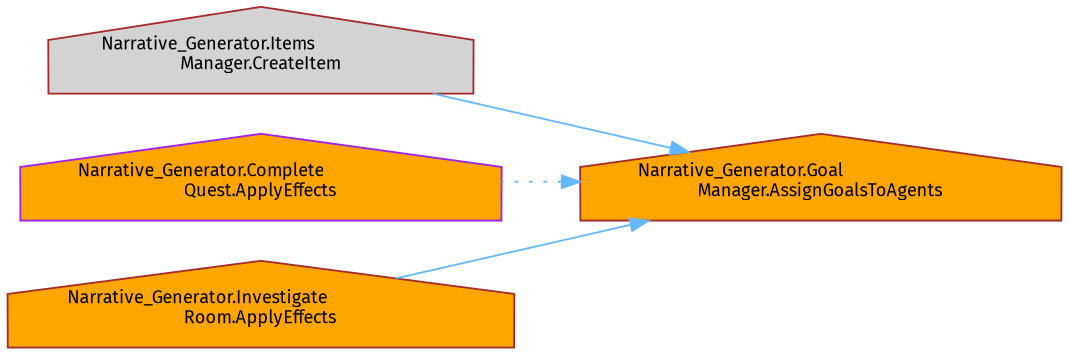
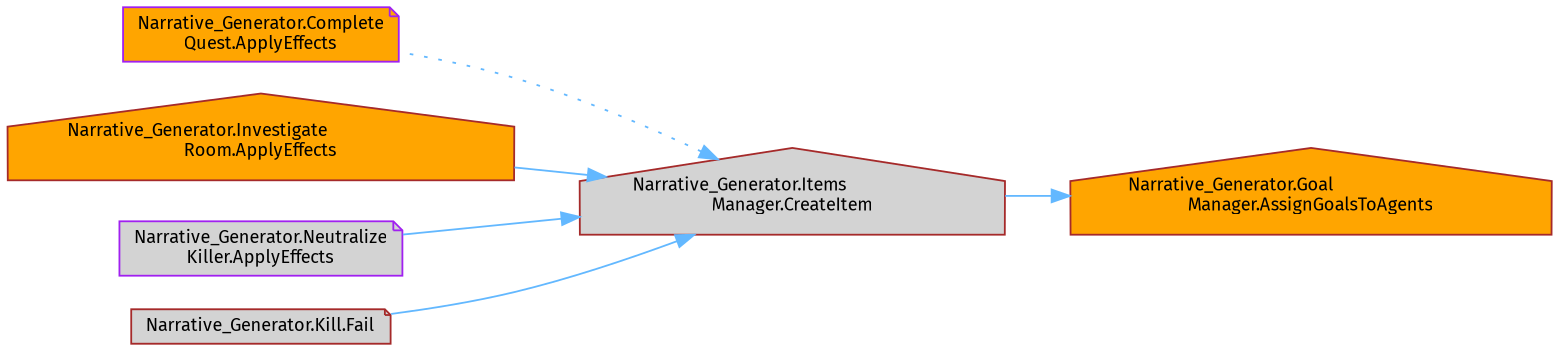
node "Narrative_Generator.Complete Quest.ApplyEffects": shape house -> note
edge "Narrative_Generator.Complete Quest.ApplyEffects" -> "Narrative_Generator.Goal Manager.AssignGoalsToAgents": now "Narrative_Generator.Complete Quest.ApplyEffects" -> "Narrative_Generator.Items Manager.CreateItem"
node "Narrative_Generator.Neutralize Killer.ApplyEffects": added
edge "Narrative_Generator.Investigate Room.ApplyEffects" -> "Narrative_Generator.Goal Manager.AssignGoalsToAgents": now "Narrative_Generator.Investigate Room.ApplyEffects" -> "Narrative_Generator.Items Manager.CreateItem"
node "Narrative_Generator.Kill.Fail": added
